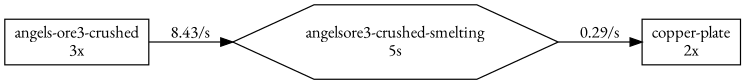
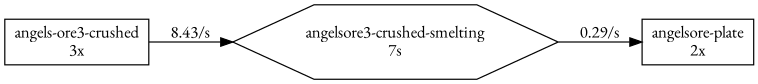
node "angelsore3-crushed-smelting 5s": label "angelsore3-crushed-smelting 5s" -> "angelsore3-crushed-smelting 7s"
node "copper-plate 2x": label "copper-plate 2x" -> "angelsore-plate 2x"
